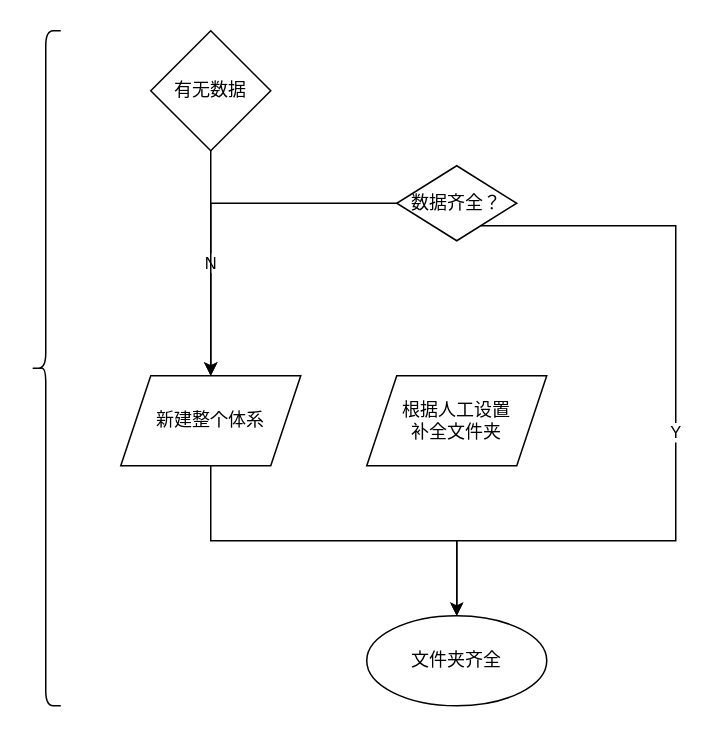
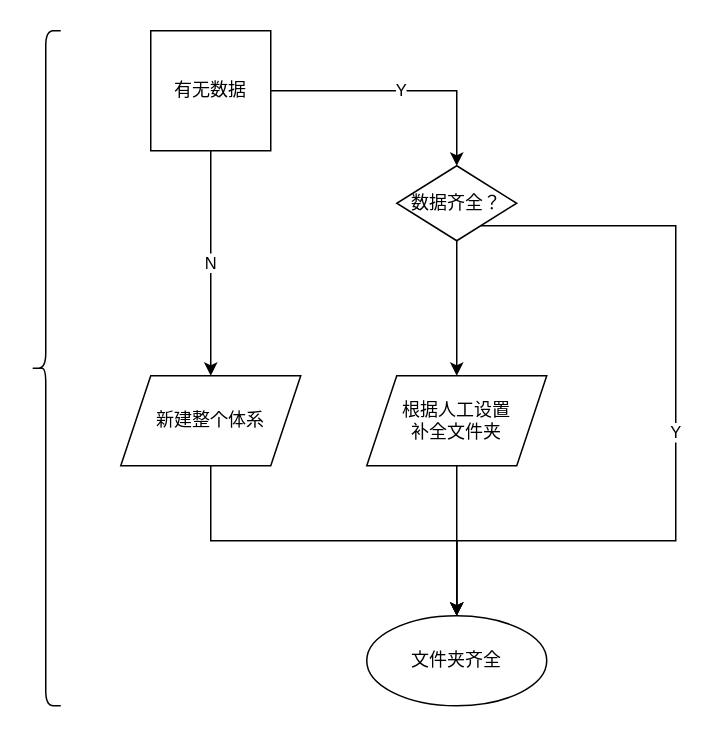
node "有无数据": shape diamond -> rectangle
edge "有无数据" -> "数据齐全？": added, label "Y"
edge "数据齐全？" -> "新建整个体系": now "数据齐全？" -> "根据人工设置 补全文件夹"
edge "根据人工设置 补全文件夹" -> "文件夹齐全": added
edge "新建整个体系" -> "文件夹齐全": arrowhead open -> classic
